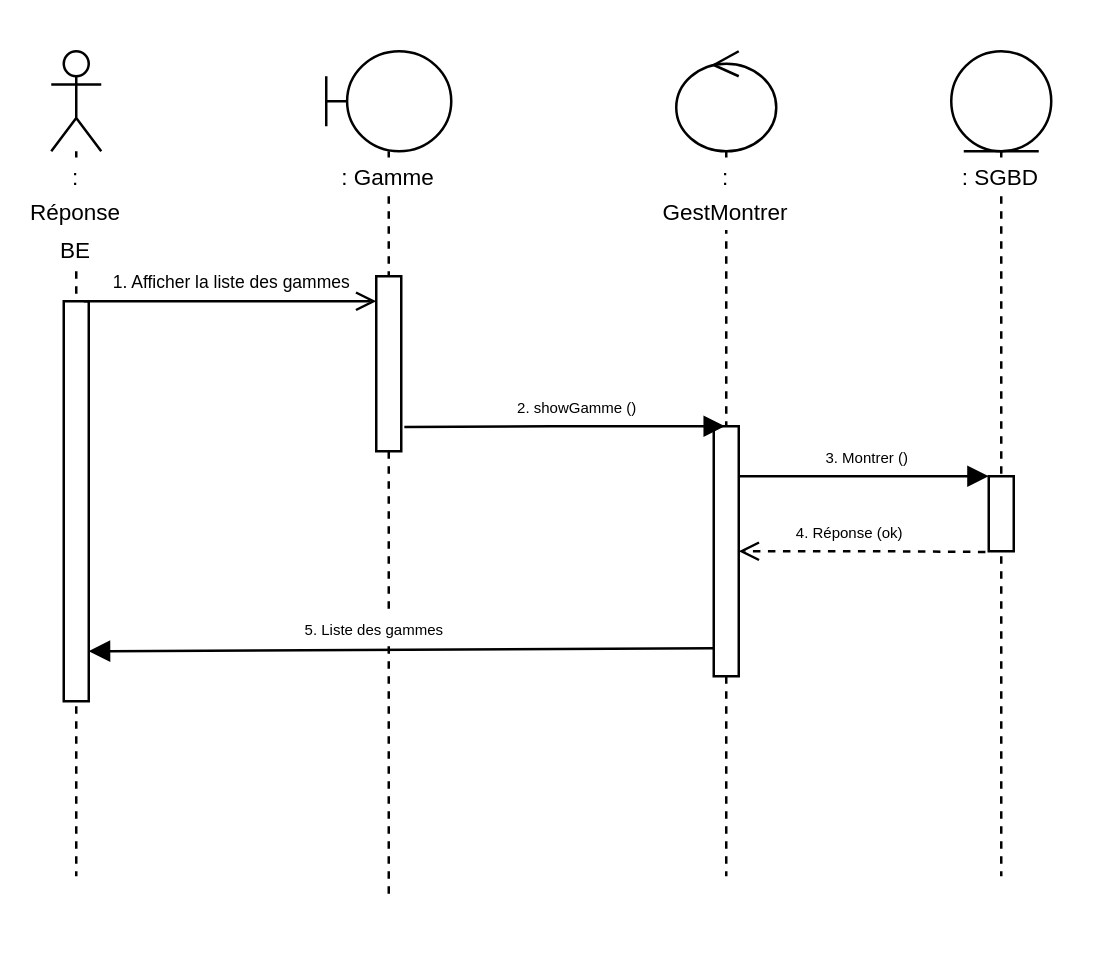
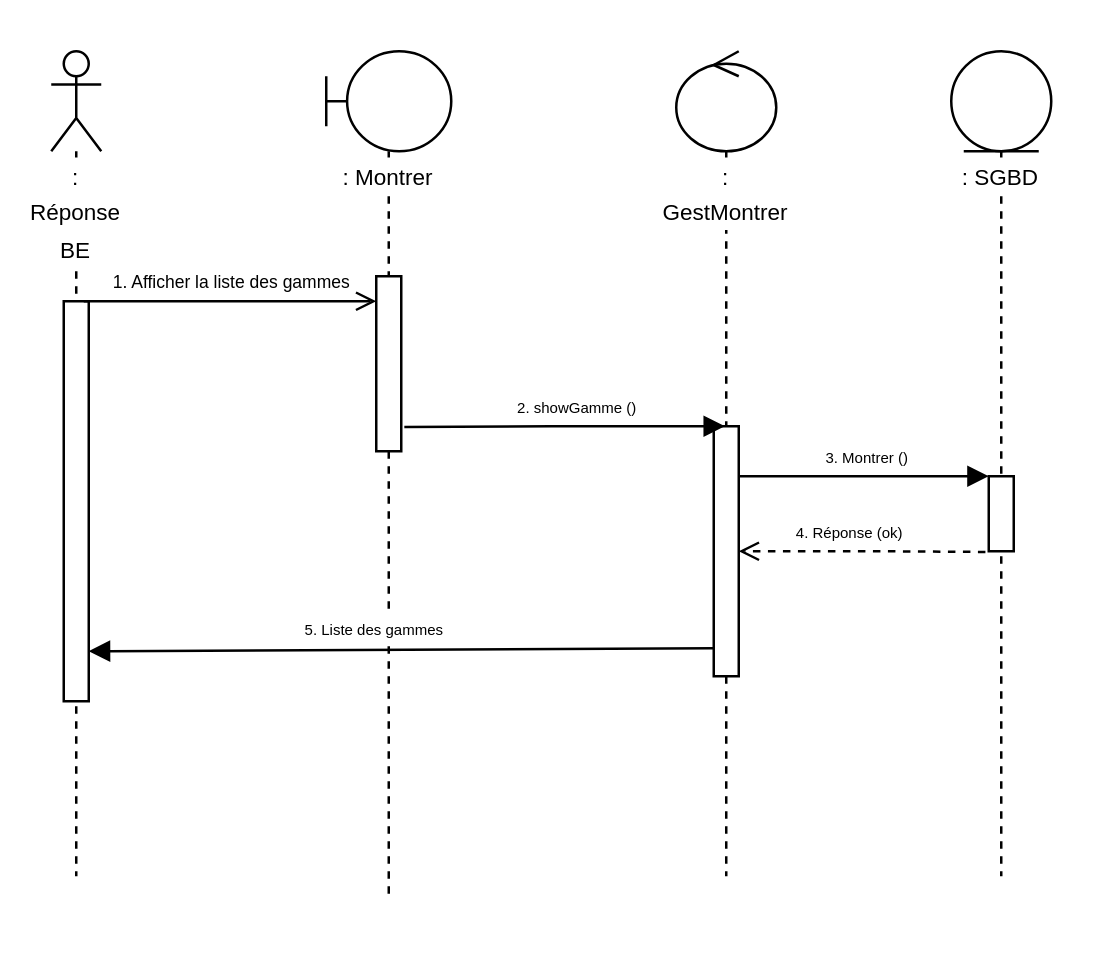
node ": Gamme": label ": Gamme" -> ": Montrer"
